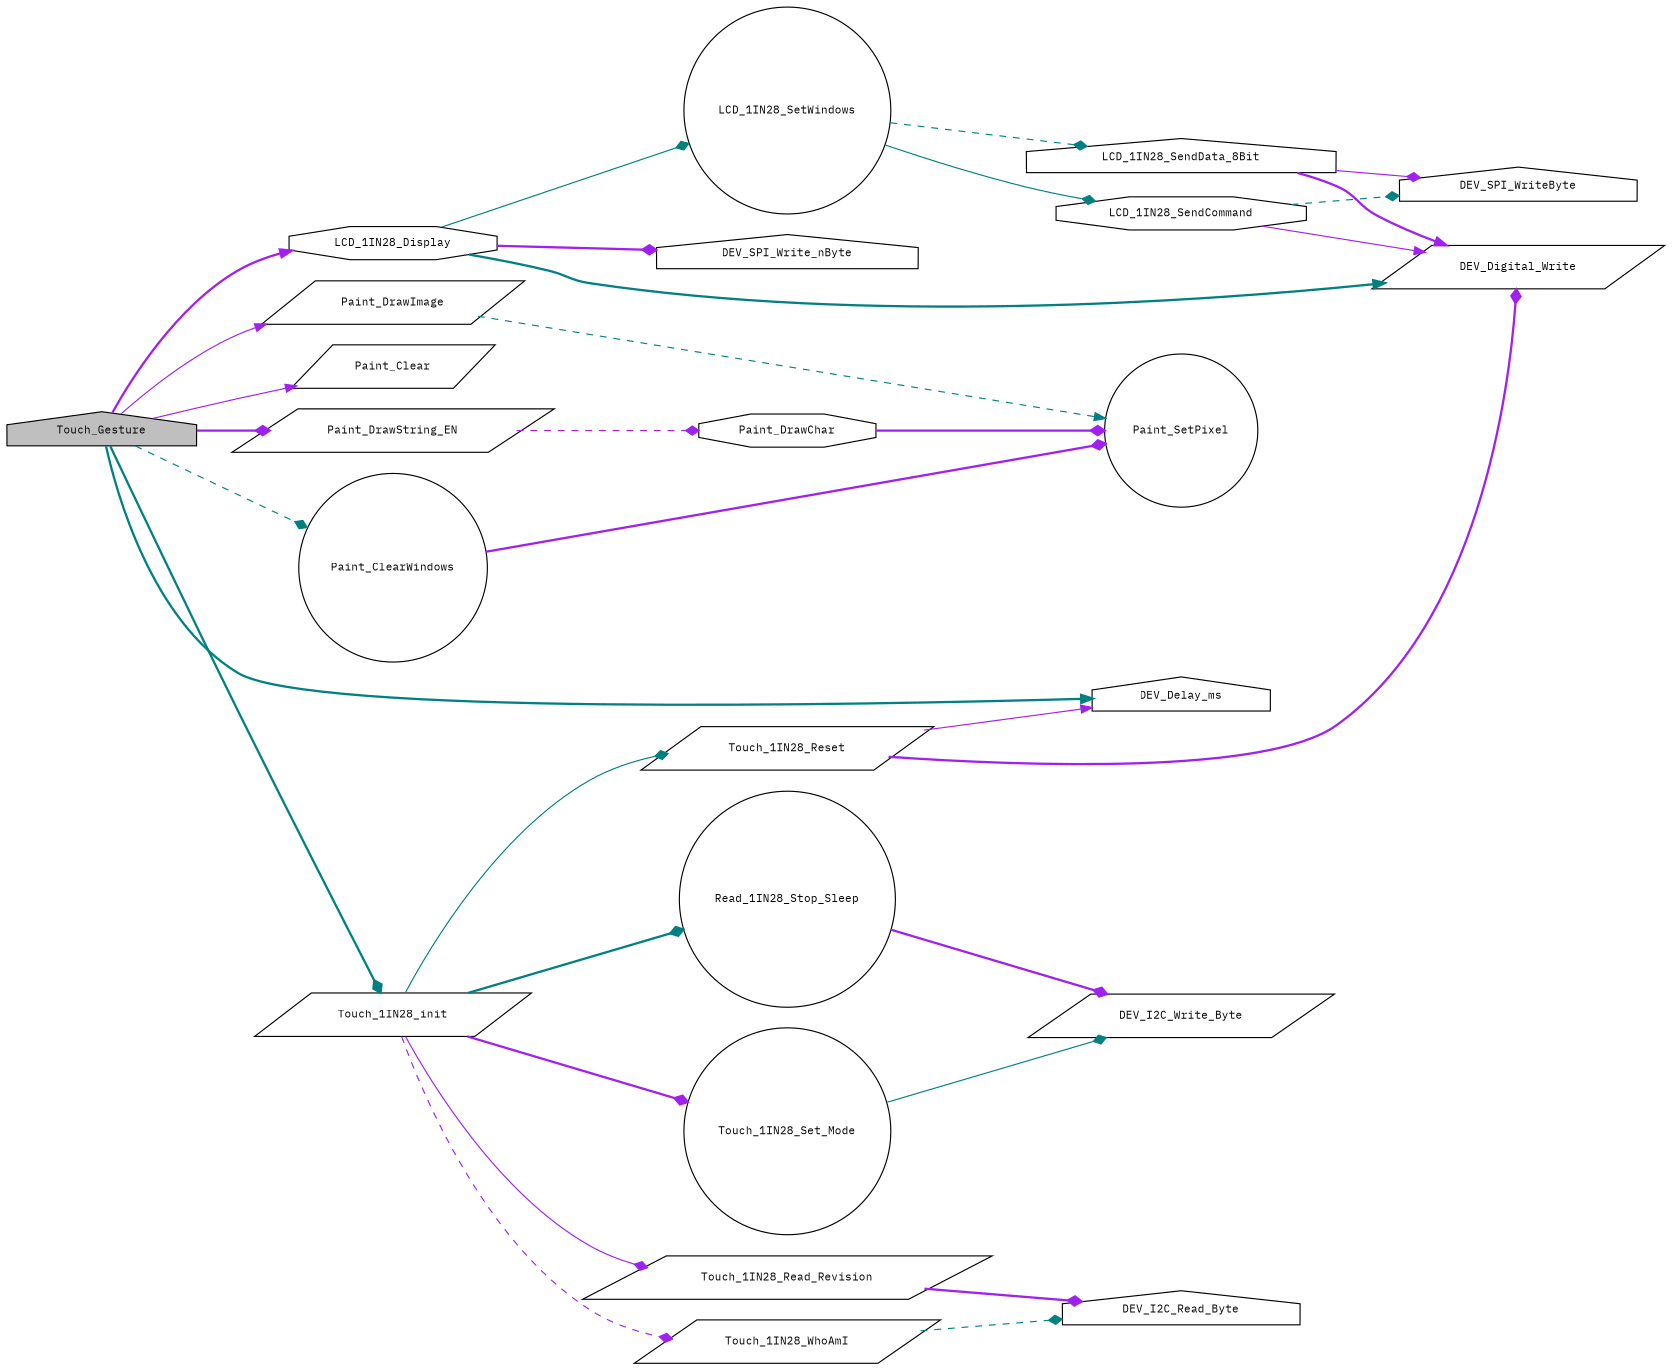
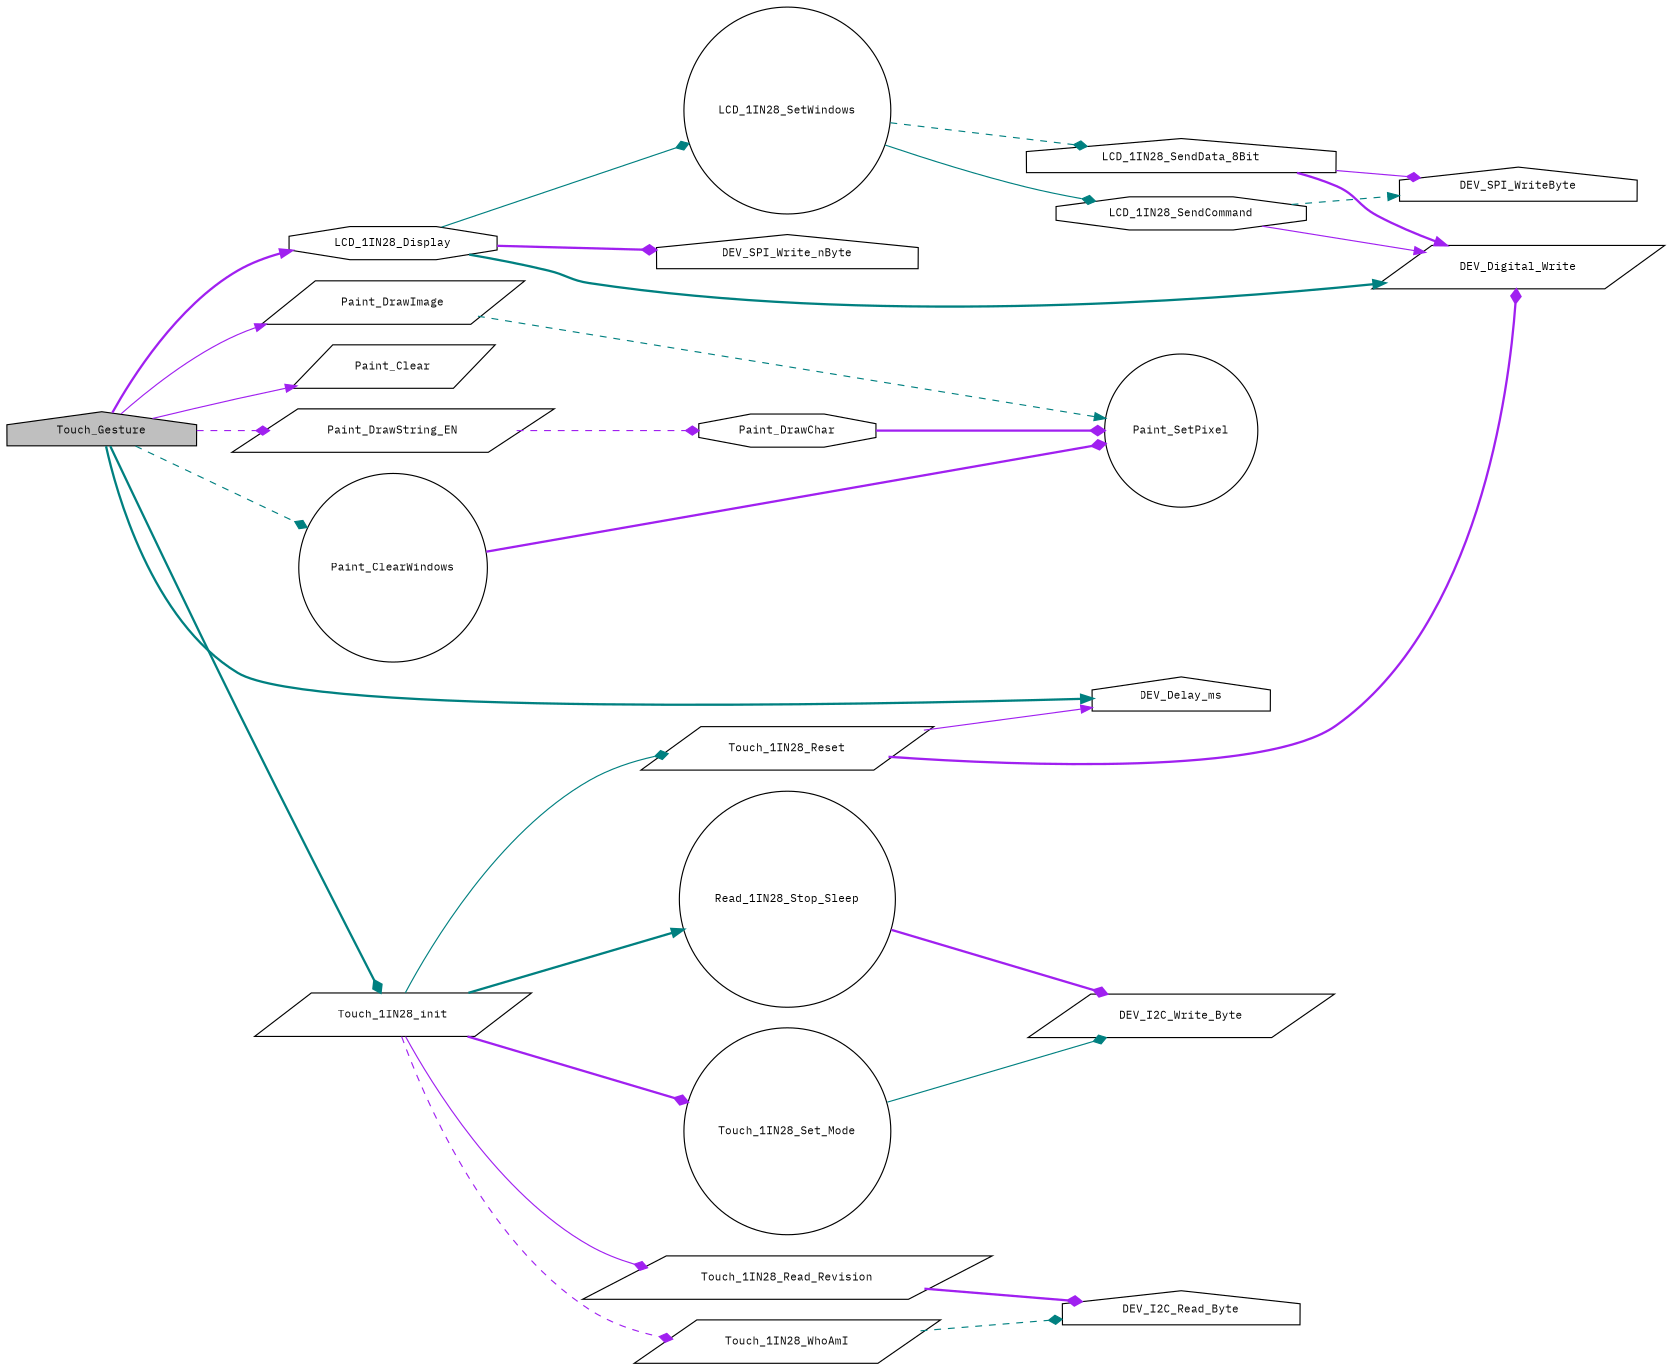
edge "LCD_1IN28_SendCommand" -> "DEV_SPI_WriteByte": arrowhead diamond -> normal
edge "Touch_Gesture" -> "Paint_DrawString_EN": style bold -> dashed
edge "Touch_1IN28_init" -> "Read_1IN28_Stop_Sleep": arrowhead diamond -> normal
